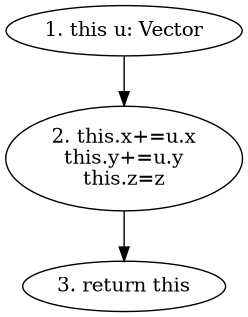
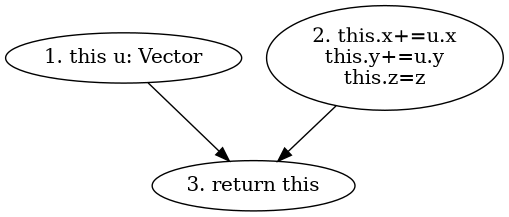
edge "1. this u: Vector" -> "2. this.x+=u.x this.y+=u.y this.z=z": now "1. this u: Vector" -> "3. return this"
